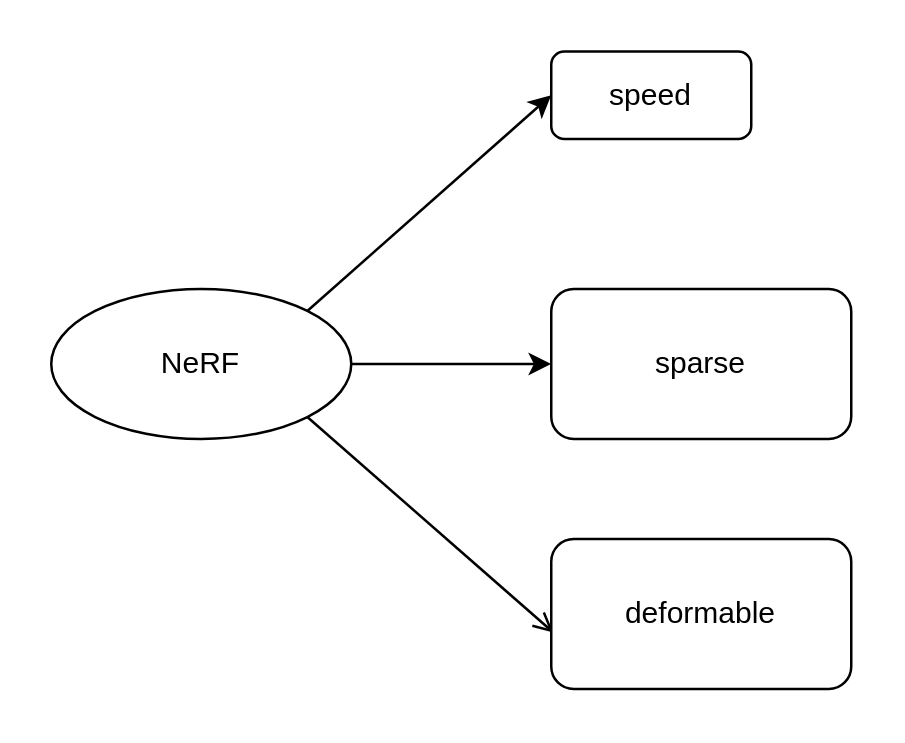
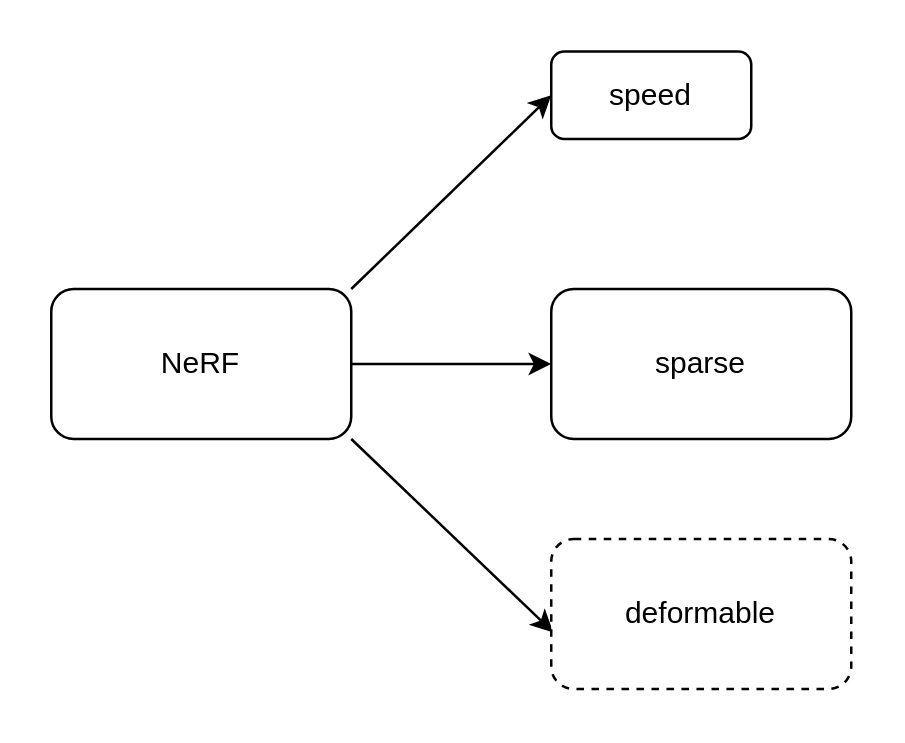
node "NeRF": shape ellipse -> rounded rectangle
edge "NeRF" -> "deformable": arrowhead open -> classic
node "deformable": style solid -> dashed
